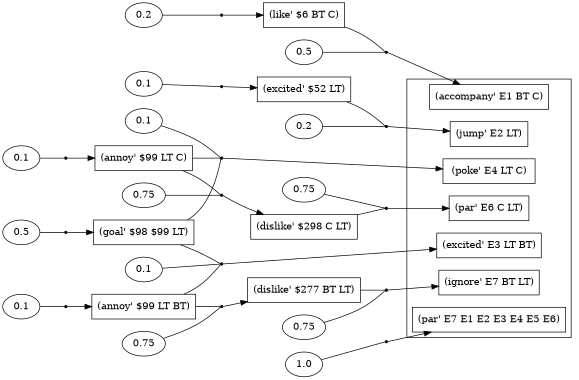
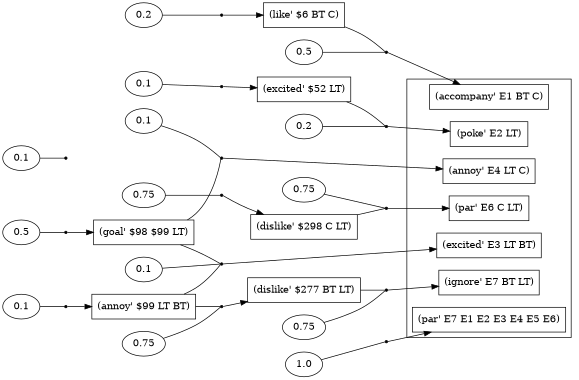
node "(jump' E2 LT)": label "(jump' E2 LT)" -> "(poke' E2 LT)"
node "(annoy' $99 LT C)": removed
node "(poke' E4 LT C)": label "(poke' E4 LT C)" -> "(annoy' E4 LT C)"
